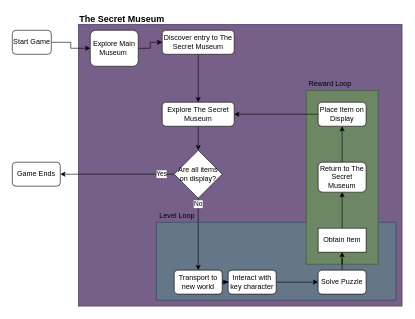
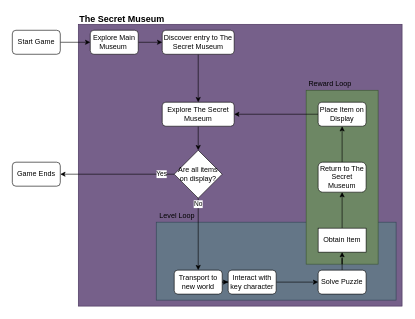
node "Start Game": size 39x24 -> 48x24
node "Explore Main Museum": size 48x36 -> 48x24
